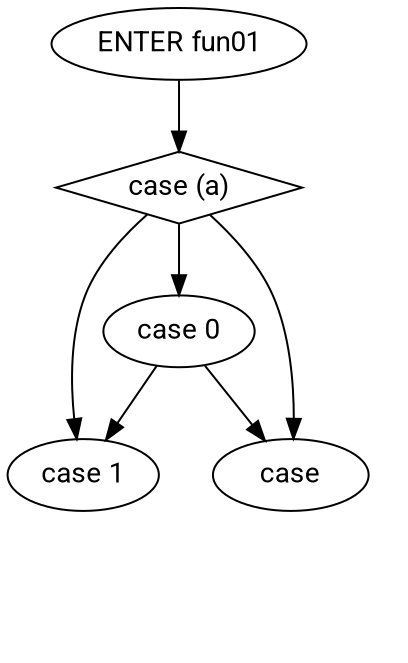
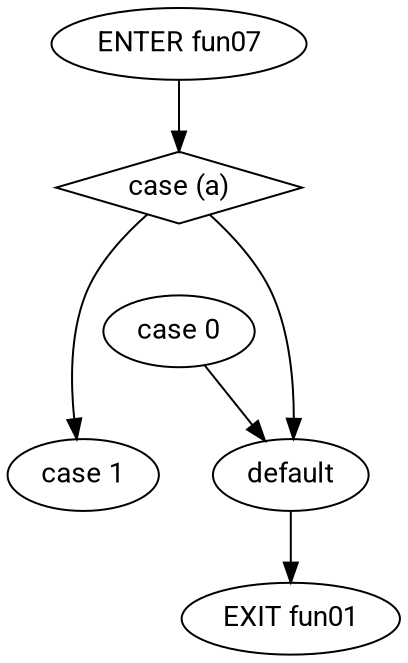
node "ENTER fun01": label "ENTER fun01" -> "ENTER fun07"
edge "case (a)" -> "case 0": removed
edge "case 0" -> "case 1": removed
node "case": label "case" -> "default"
node "EXIT fun01": added
